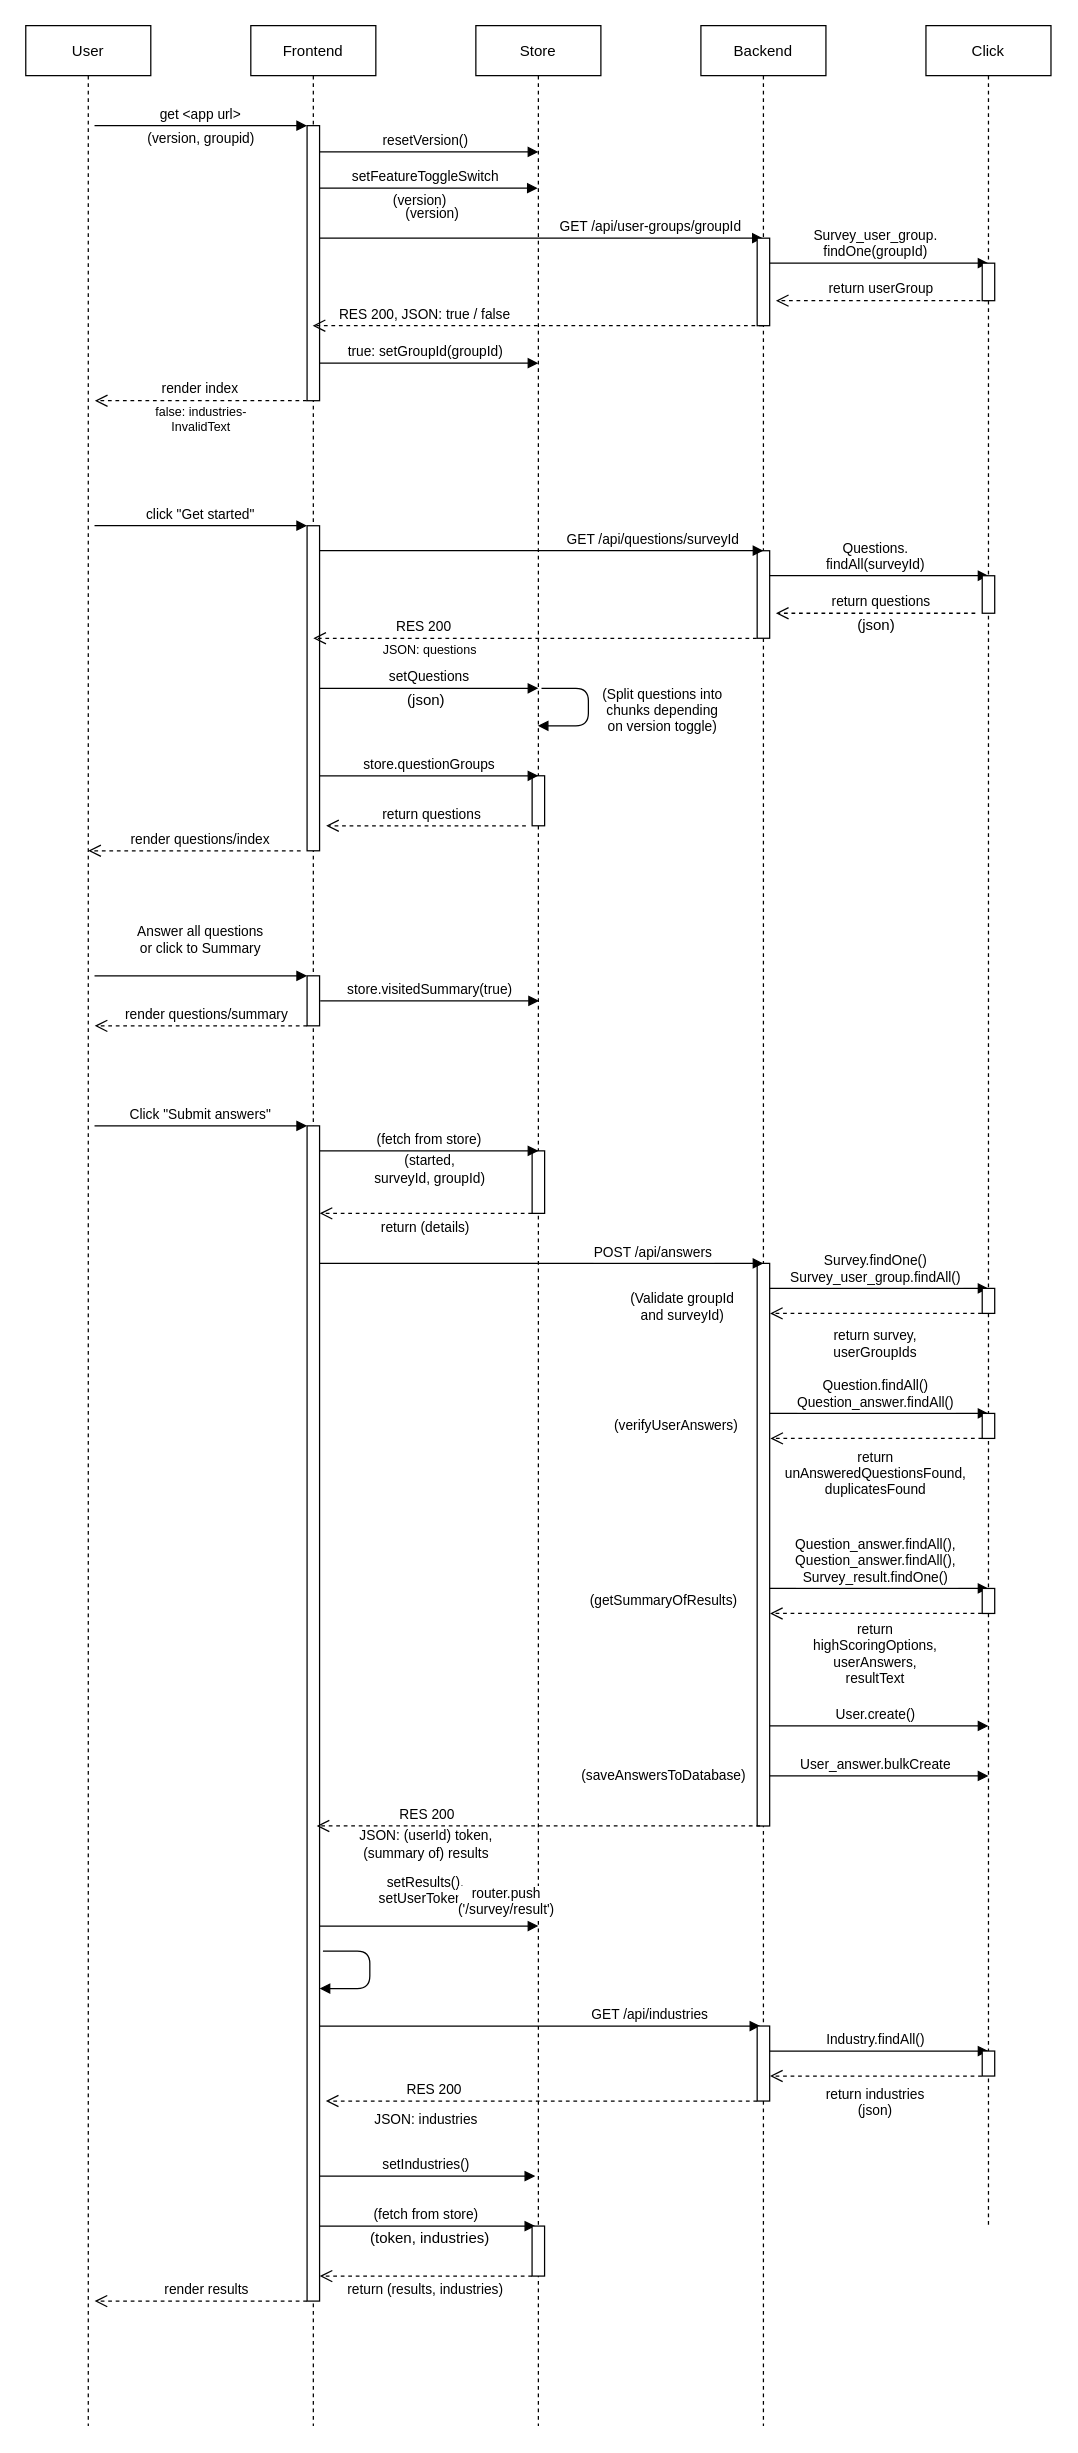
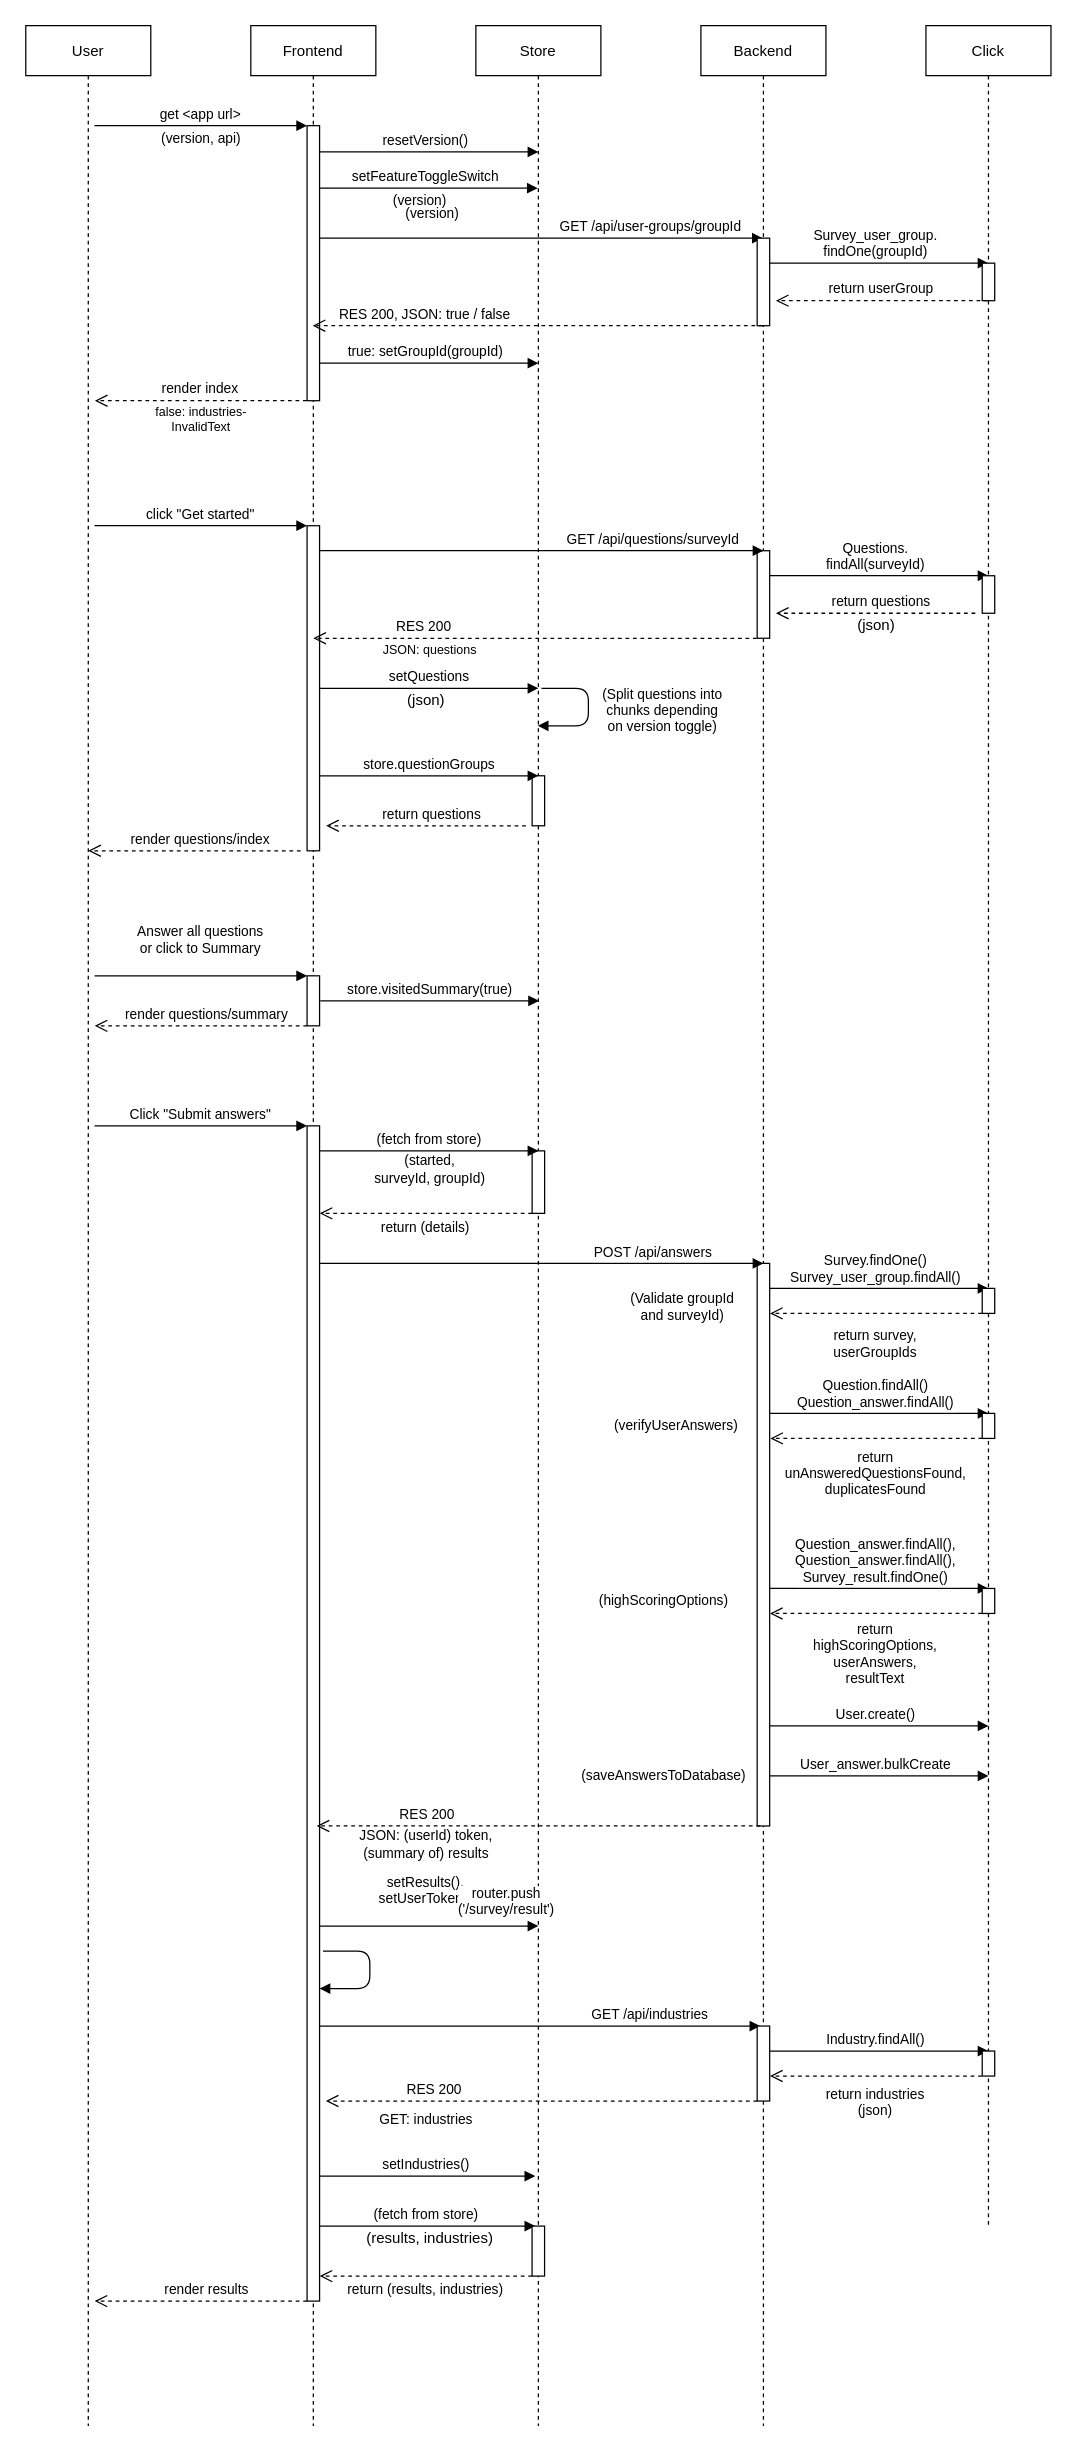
node "(version, groupid)": label "(version, groupid)" -> "(version, api)"
node "(getSummaryOfResults)": label "(getSummaryOfResults)" -> "(highScoringOptions)"
node "JSON: industries": label "JSON: industries" -> "GET: industries"
node "(token, industries)": label "(token, industries)" -> "(results, industries)"
